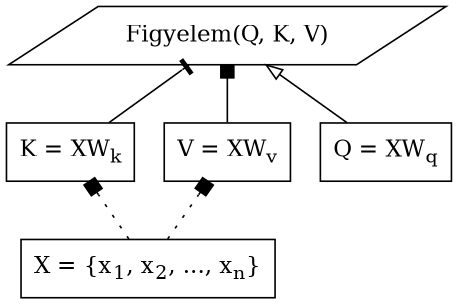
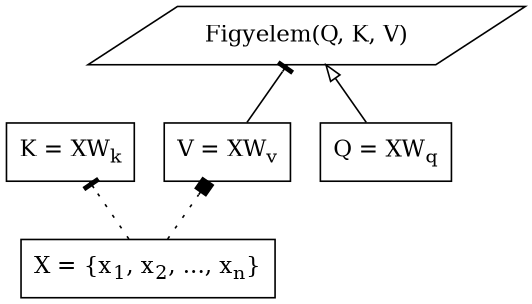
edge "K = XW" -> "Figyelem(Q, K, V)": removed
edge "V = XW" -> "Figyelem(Q, K, V)": arrowhead box -> tee
edge "X = {x" -> "K = XW": arrowhead box -> tee
